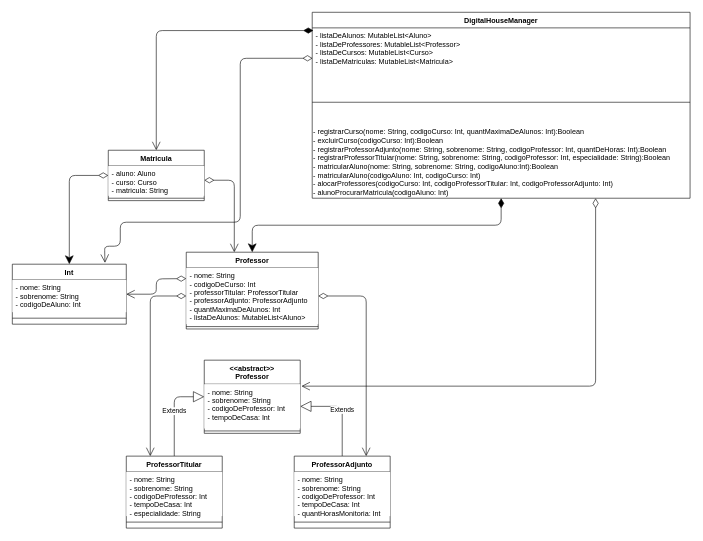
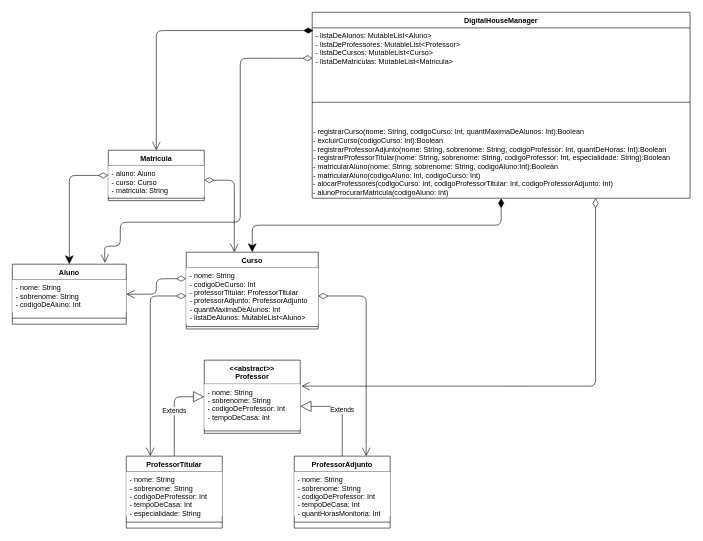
node "Professor": label "Professor" -> "Curso"
node "Int": label "Int" -> "Aluno"
